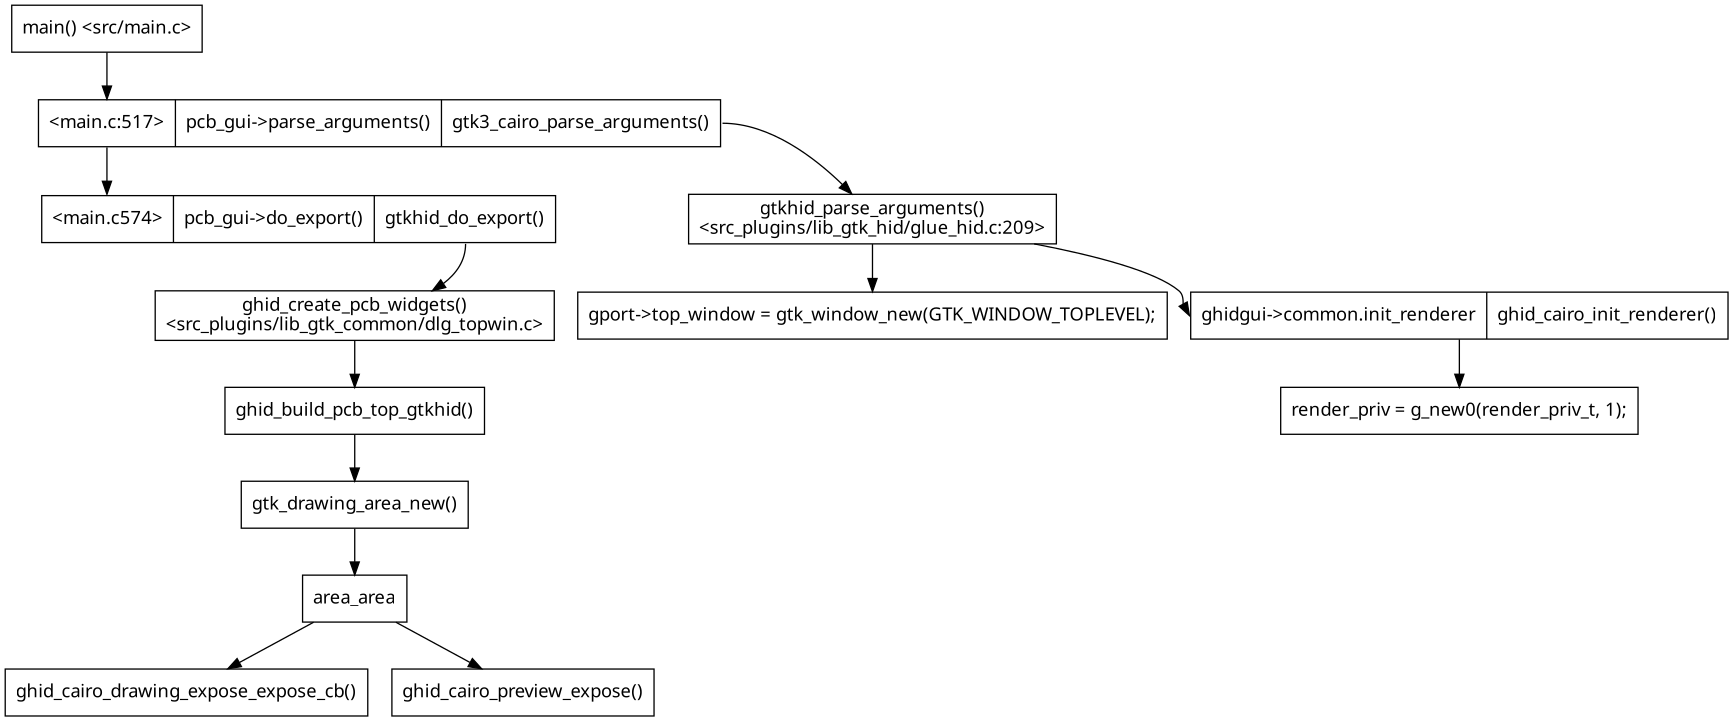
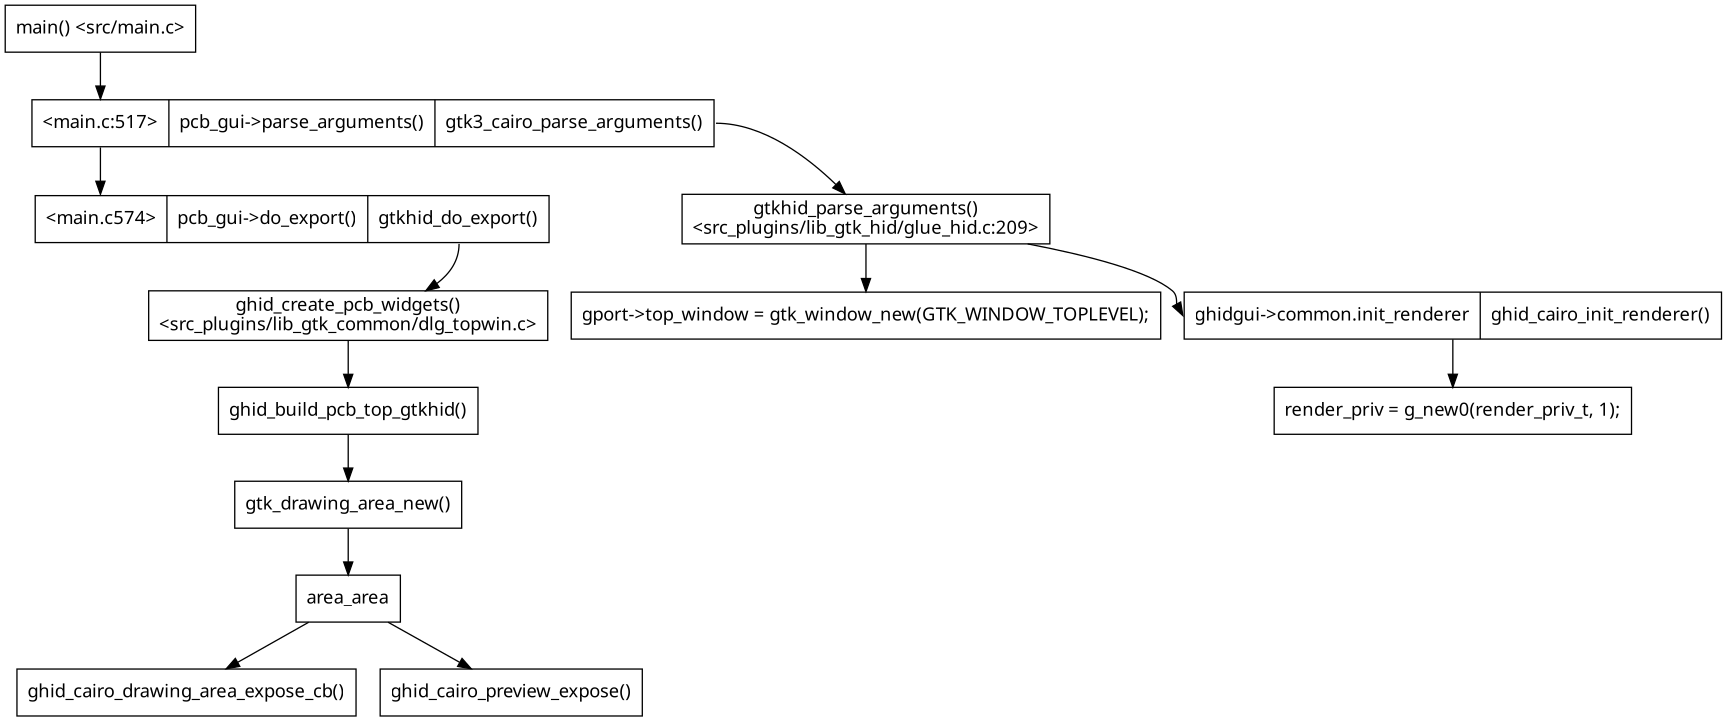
node "ghid_cairo_drawing_expose_expose_cb()": label "ghid_cairo_drawing_expose_expose_cb()" -> "ghid_cairo_drawing_area_expose_cb()"
